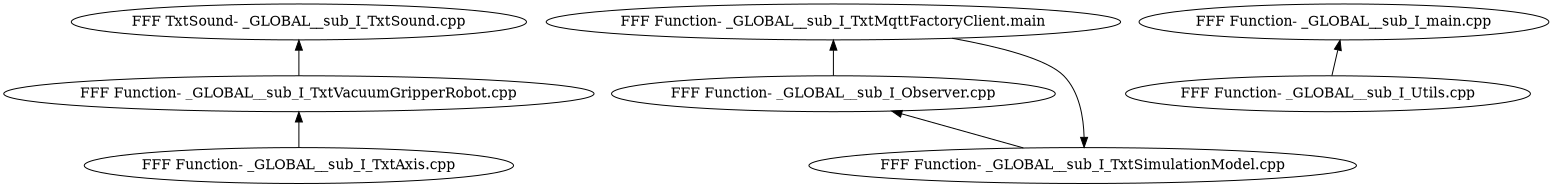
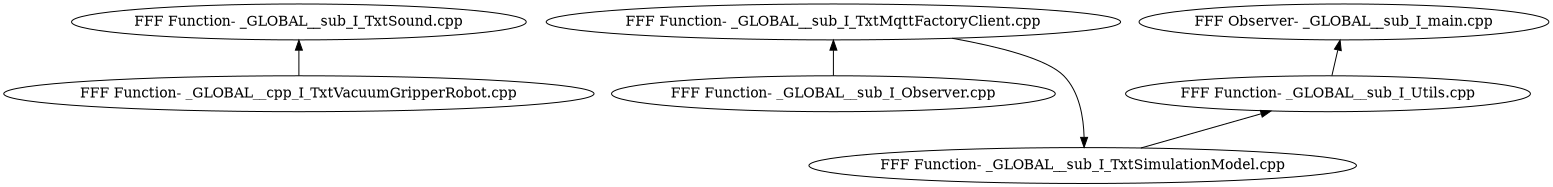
node "FFF TxtSound- _GLOBAL__sub_I_TxtSound.cpp": label "FFF TxtSound- _GLOBAL__sub_I_TxtSound.cpp" -> "FFF Function- _GLOBAL__sub_I_TxtSound.cpp"
node "FFF Function- _GLOBAL__sub_I_TxtMqttFactoryClient.main": label "FFF Function- _GLOBAL__sub_I_TxtMqttFactoryClient.main" -> "FFF Function- _GLOBAL__sub_I_TxtMqttFactoryClient.cpp"
node "FFF Function- _GLOBAL__sub_I_main.cpp": label "FFF Function- _GLOBAL__sub_I_main.cpp" -> "FFF Observer- _GLOBAL__sub_I_main.cpp"
node "FFF Function- _GLOBAL__sub_I_TxtVacuumGripperRobot.cpp": label "FFF Function- _GLOBAL__sub_I_TxtVacuumGripperRobot.cpp" -> "FFF Function- _GLOBAL__cpp_I_TxtVacuumGripperRobot.cpp"
edge "FFF Function- _GLOBAL__sub_I_TxtSimulationModel.cpp" -> "FFF Function- _GLOBAL__sub_I_Observer.cpp": now "FFF Function- _GLOBAL__sub_I_TxtSimulationModel.cpp" -> "FFF Function- _GLOBAL__sub_I_Utils.cpp"
node "FFF Function- _GLOBAL__sub_I_TxtAxis.cpp": removed
